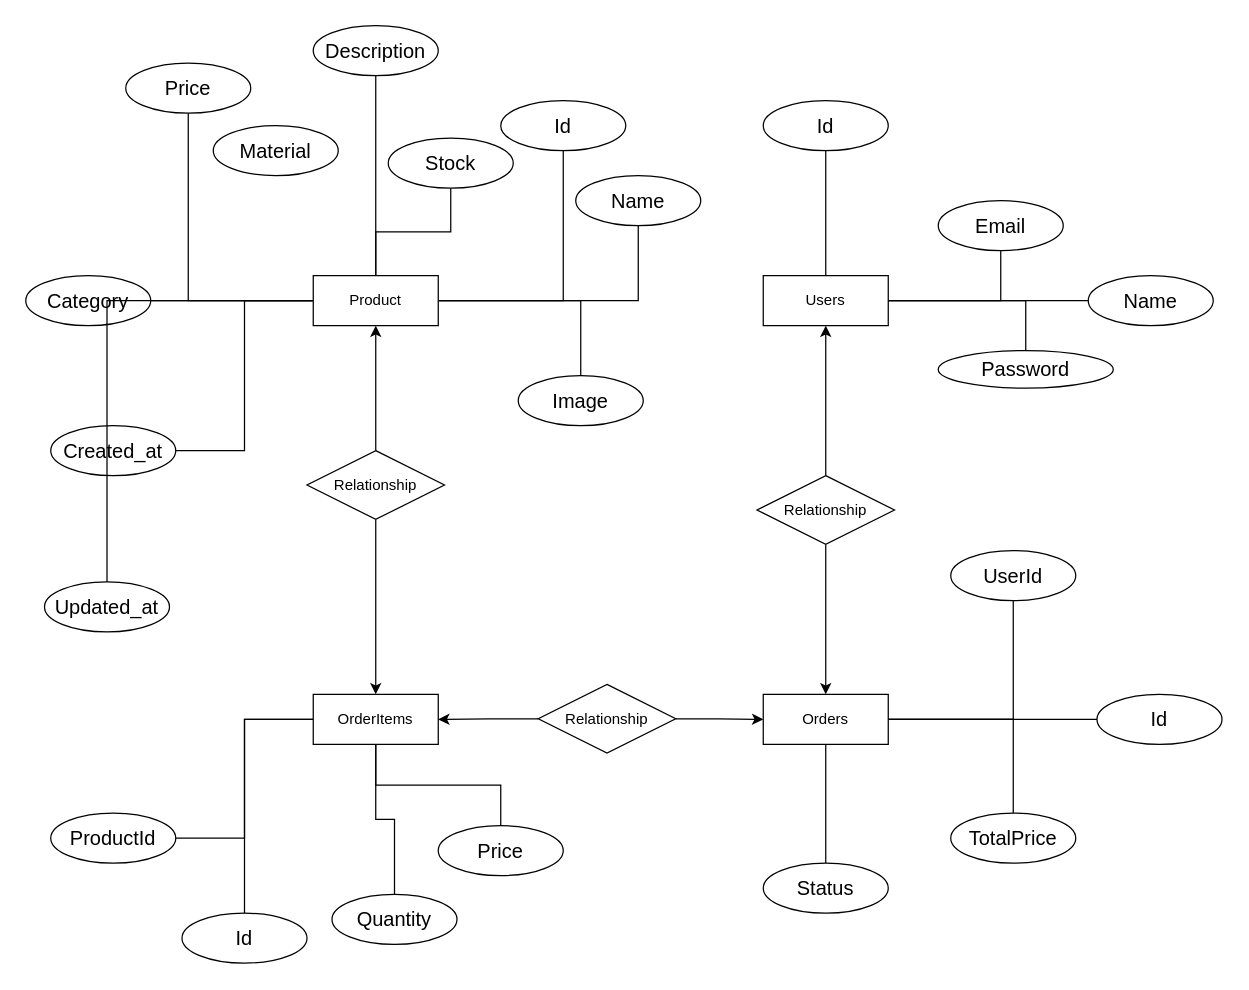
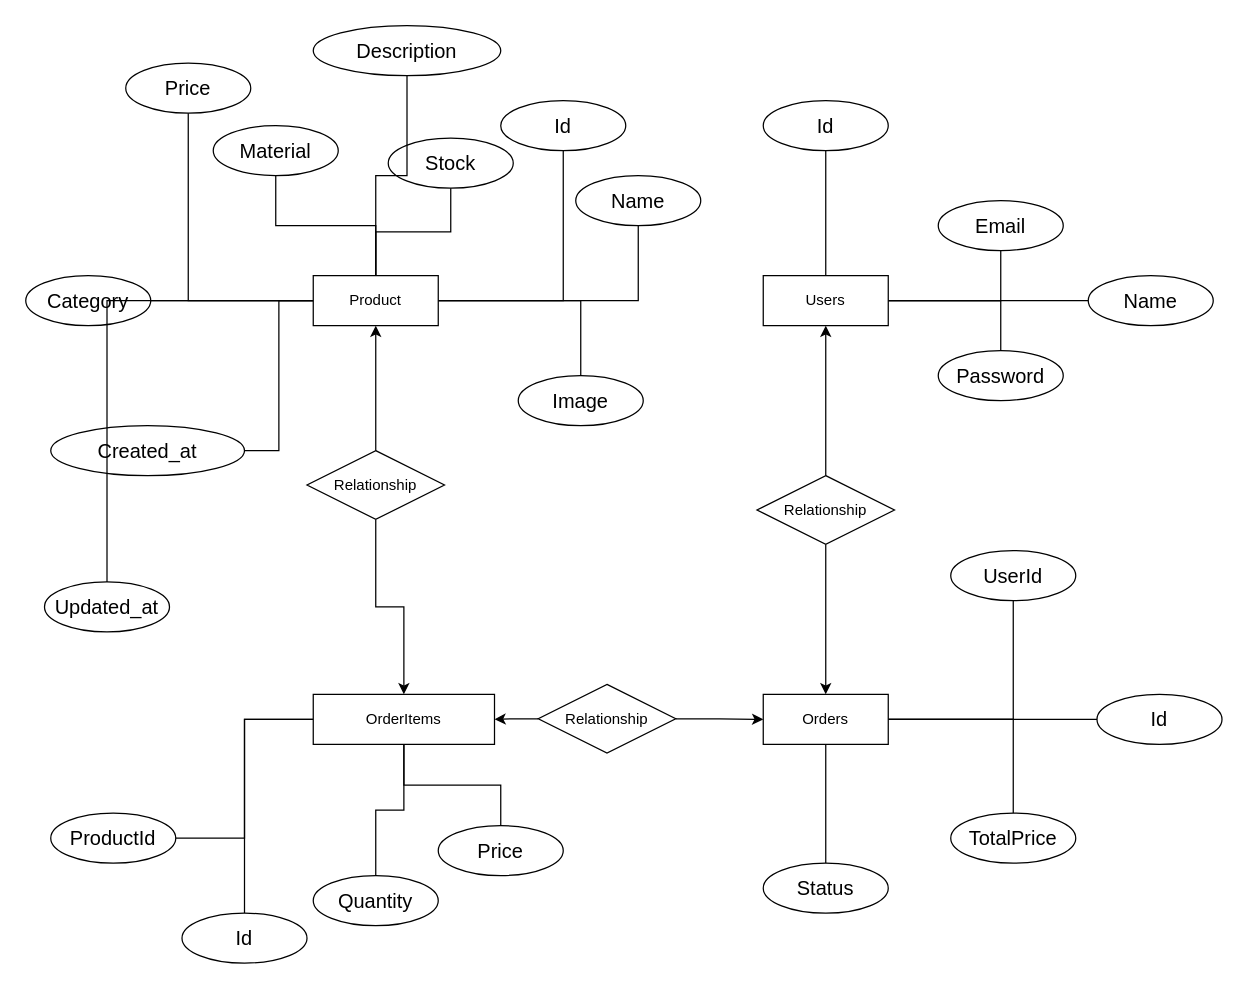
node "Description": size 125x50 -> 188x50
edge "Material" -- "Product": added
node "Password": size 175x38 -> 125x50
node "Created_at": size 125x50 -> 194x50
node "OrderItems": size 125x50 -> 181x50
node "Quantity": moved (394, 919) -> (376, 901)
